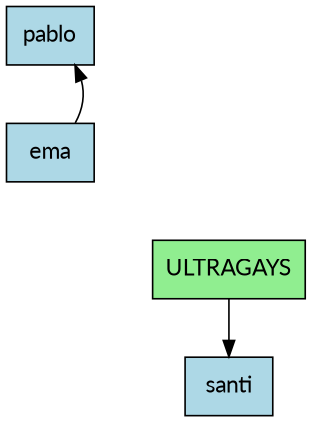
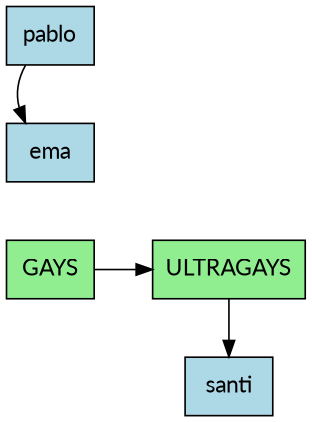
edge "ema" -> "pablo": reversed
node "GAYS": added
